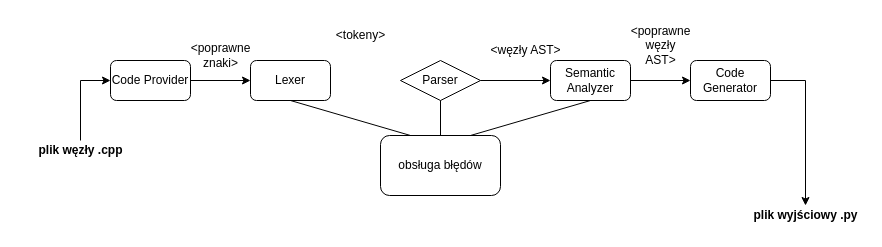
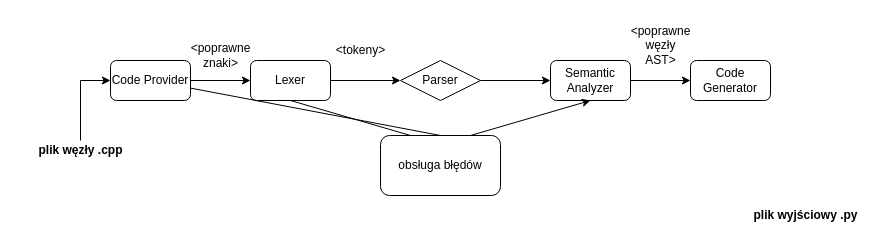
node "<tokeny>": moved (361, 36) -> (361, 51)
node "<węzły AST>": removed
edge "Lexer" -> "Parser": added
edge "Semantic Analyzer" -- "obsługa błędów": arrowhead none -> classic
edge "Parser" -- "obsługa błędów": now "Code Provider" -- "obsługa błędów"
edge "Code Generator" -> "plik wyjściowy .py": removed
